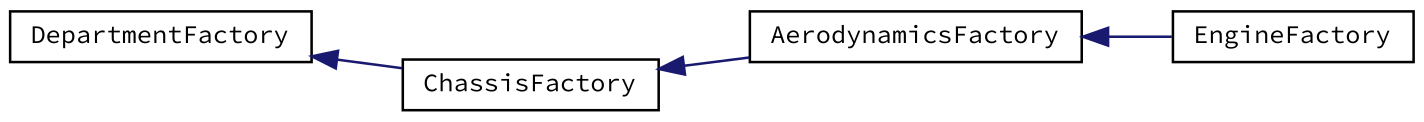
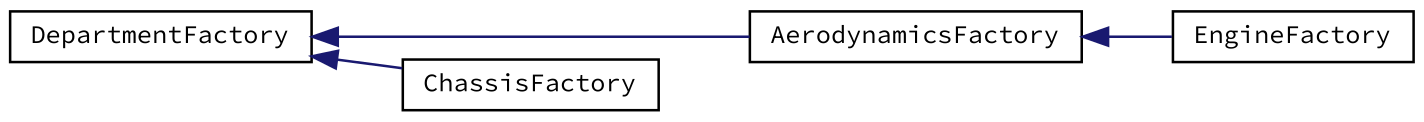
edge "AerodynamicsFactory" -> "ChassisFactory": now "AerodynamicsFactory" -> "DepartmentFactory"
